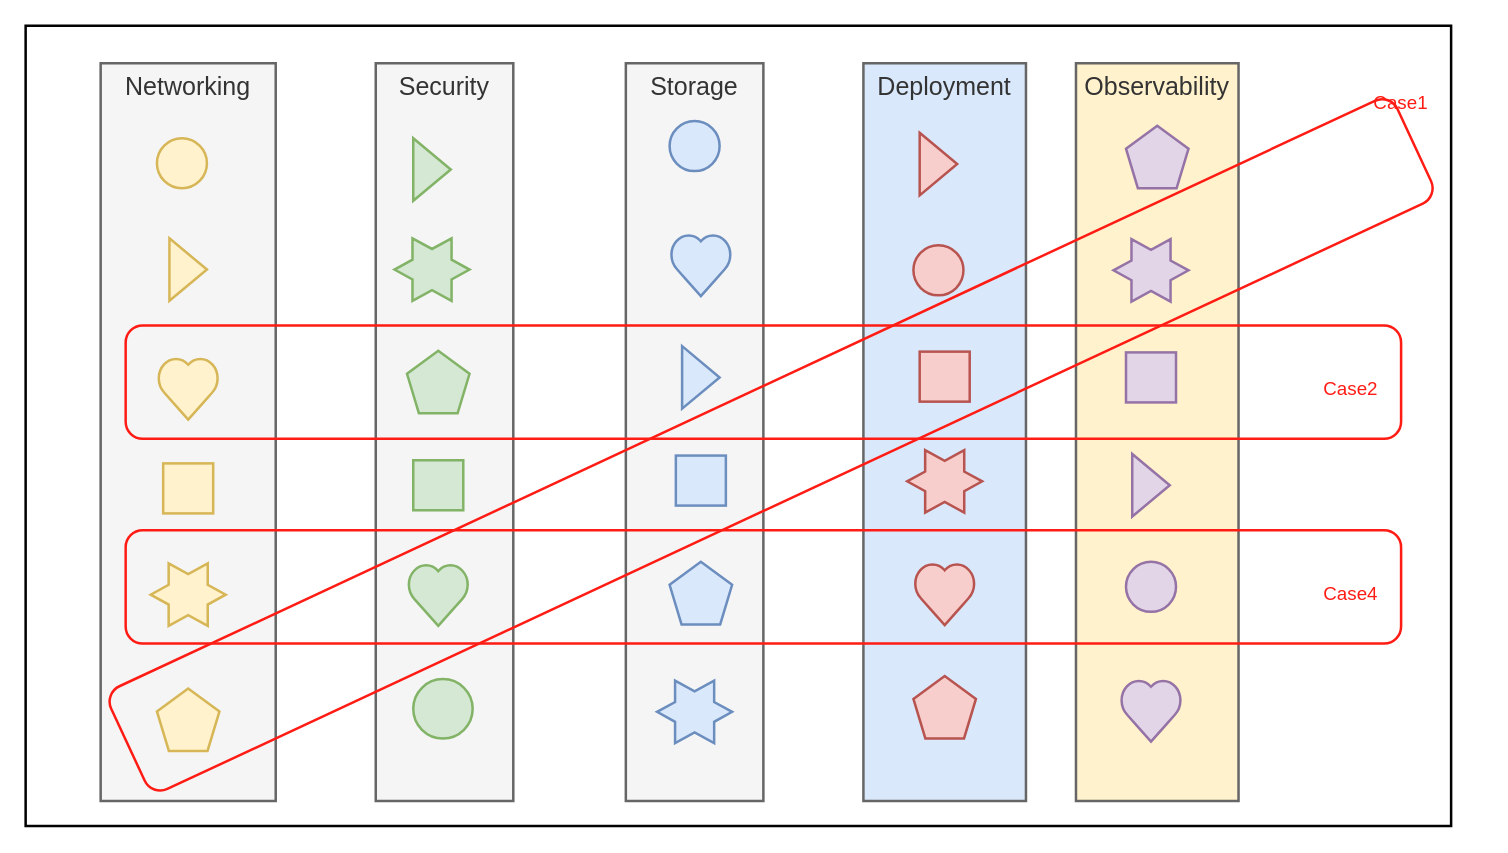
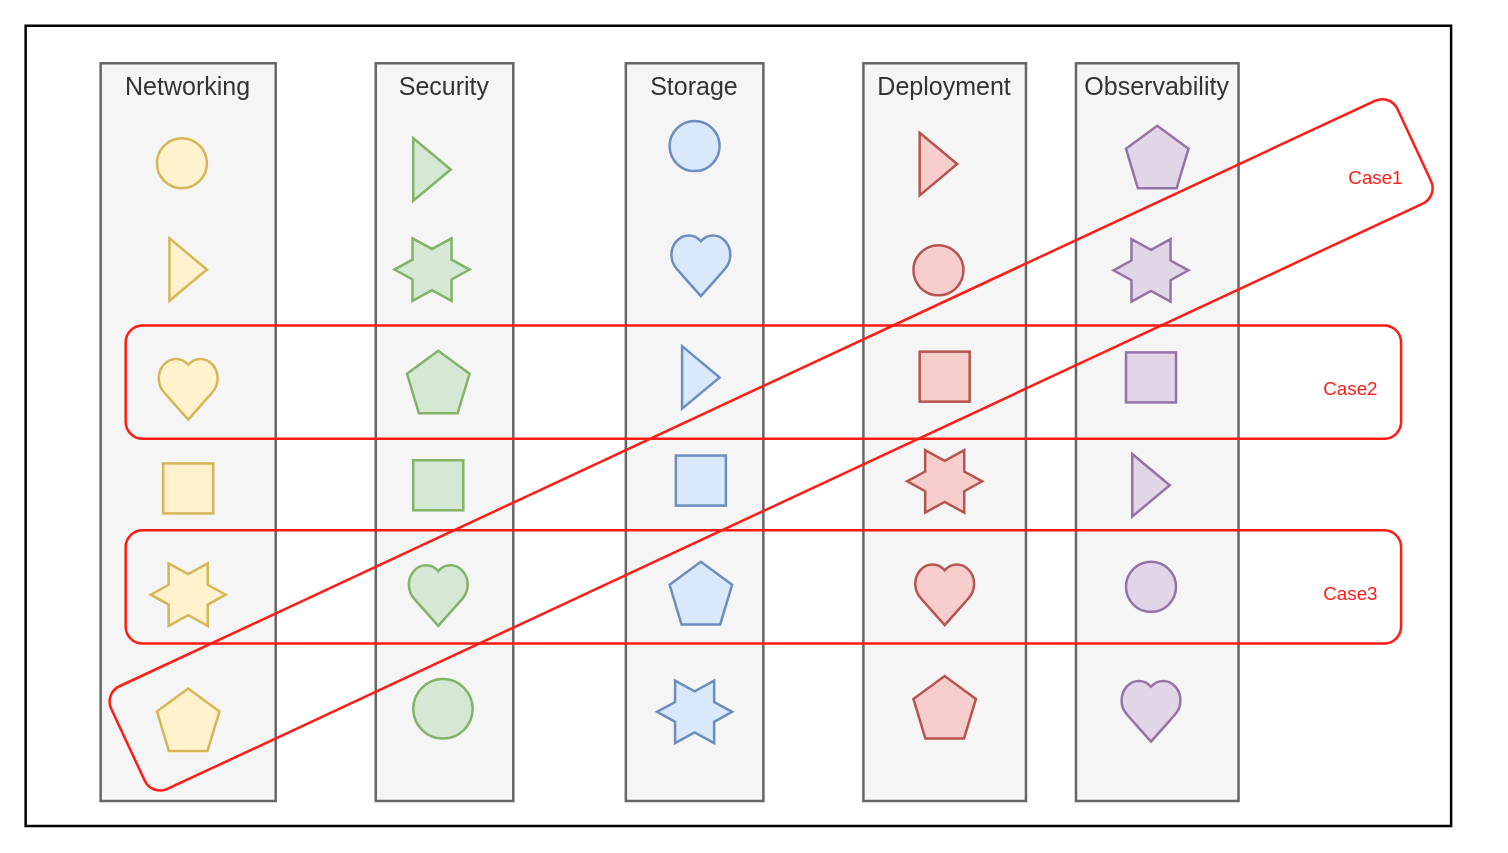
node "Case1": moved (1401, 101) -> (1376, 176)
node "Deployment": fillcolor #dae8fc -> #f5f5f5
node "Observability": fillcolor #fff2cc -> #f5f5f5
node "Case4": label "Case4" -> "Case3"
